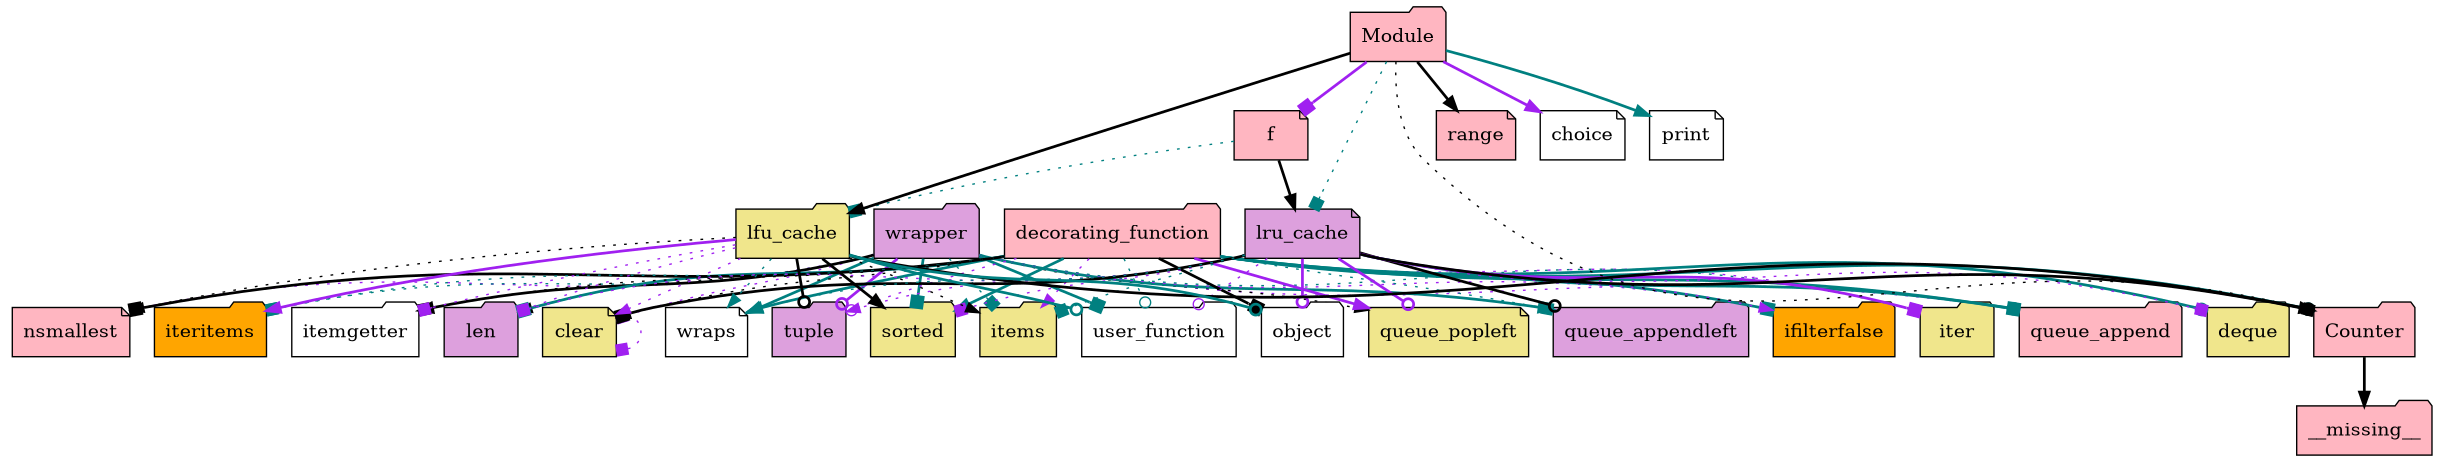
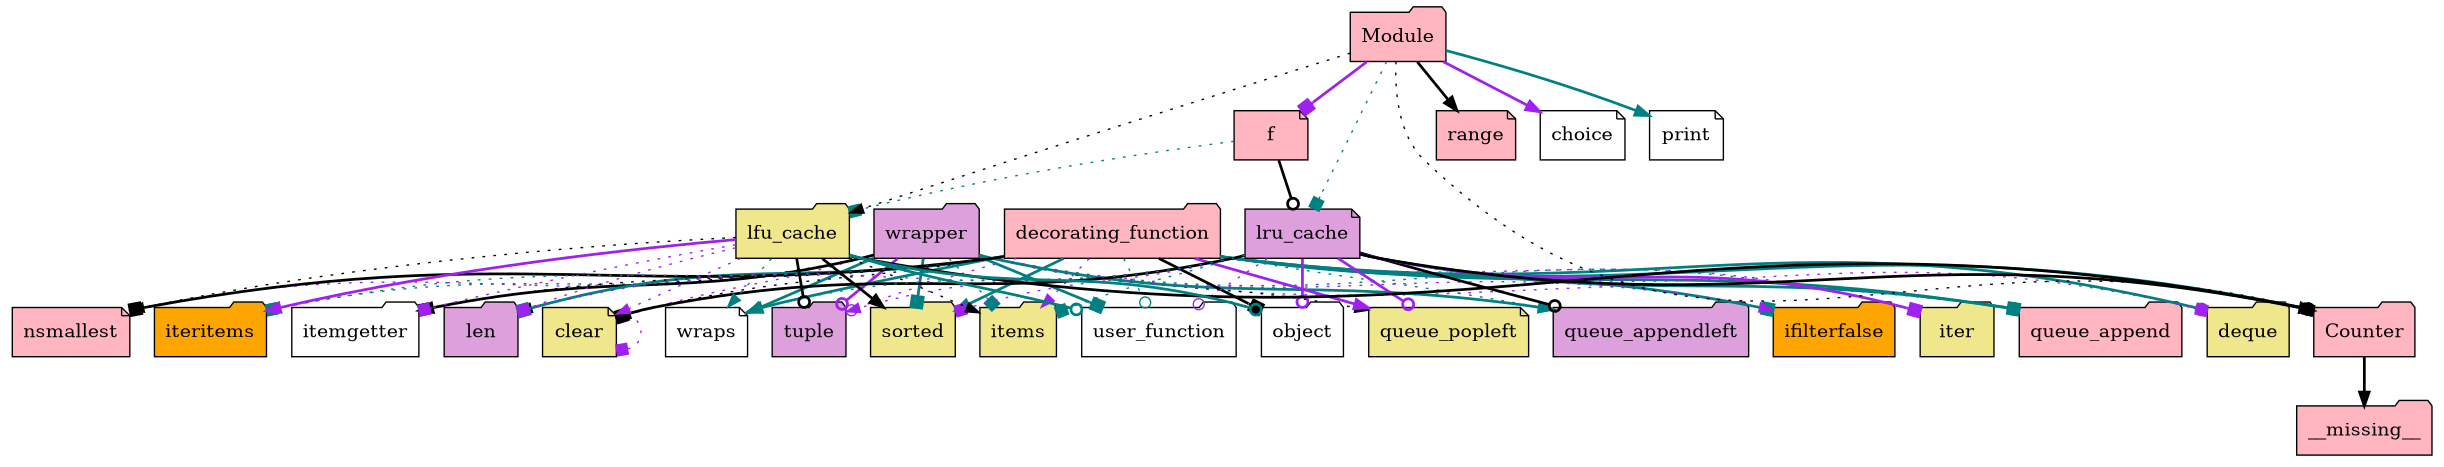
edge "Module" -> "lfu_cache": style bold -> dotted
edge "f" -> "lru_cache": arrowhead normal -> odot
edge "decorating_function" -> "queue_appendleft": arrowhead box -> normal
